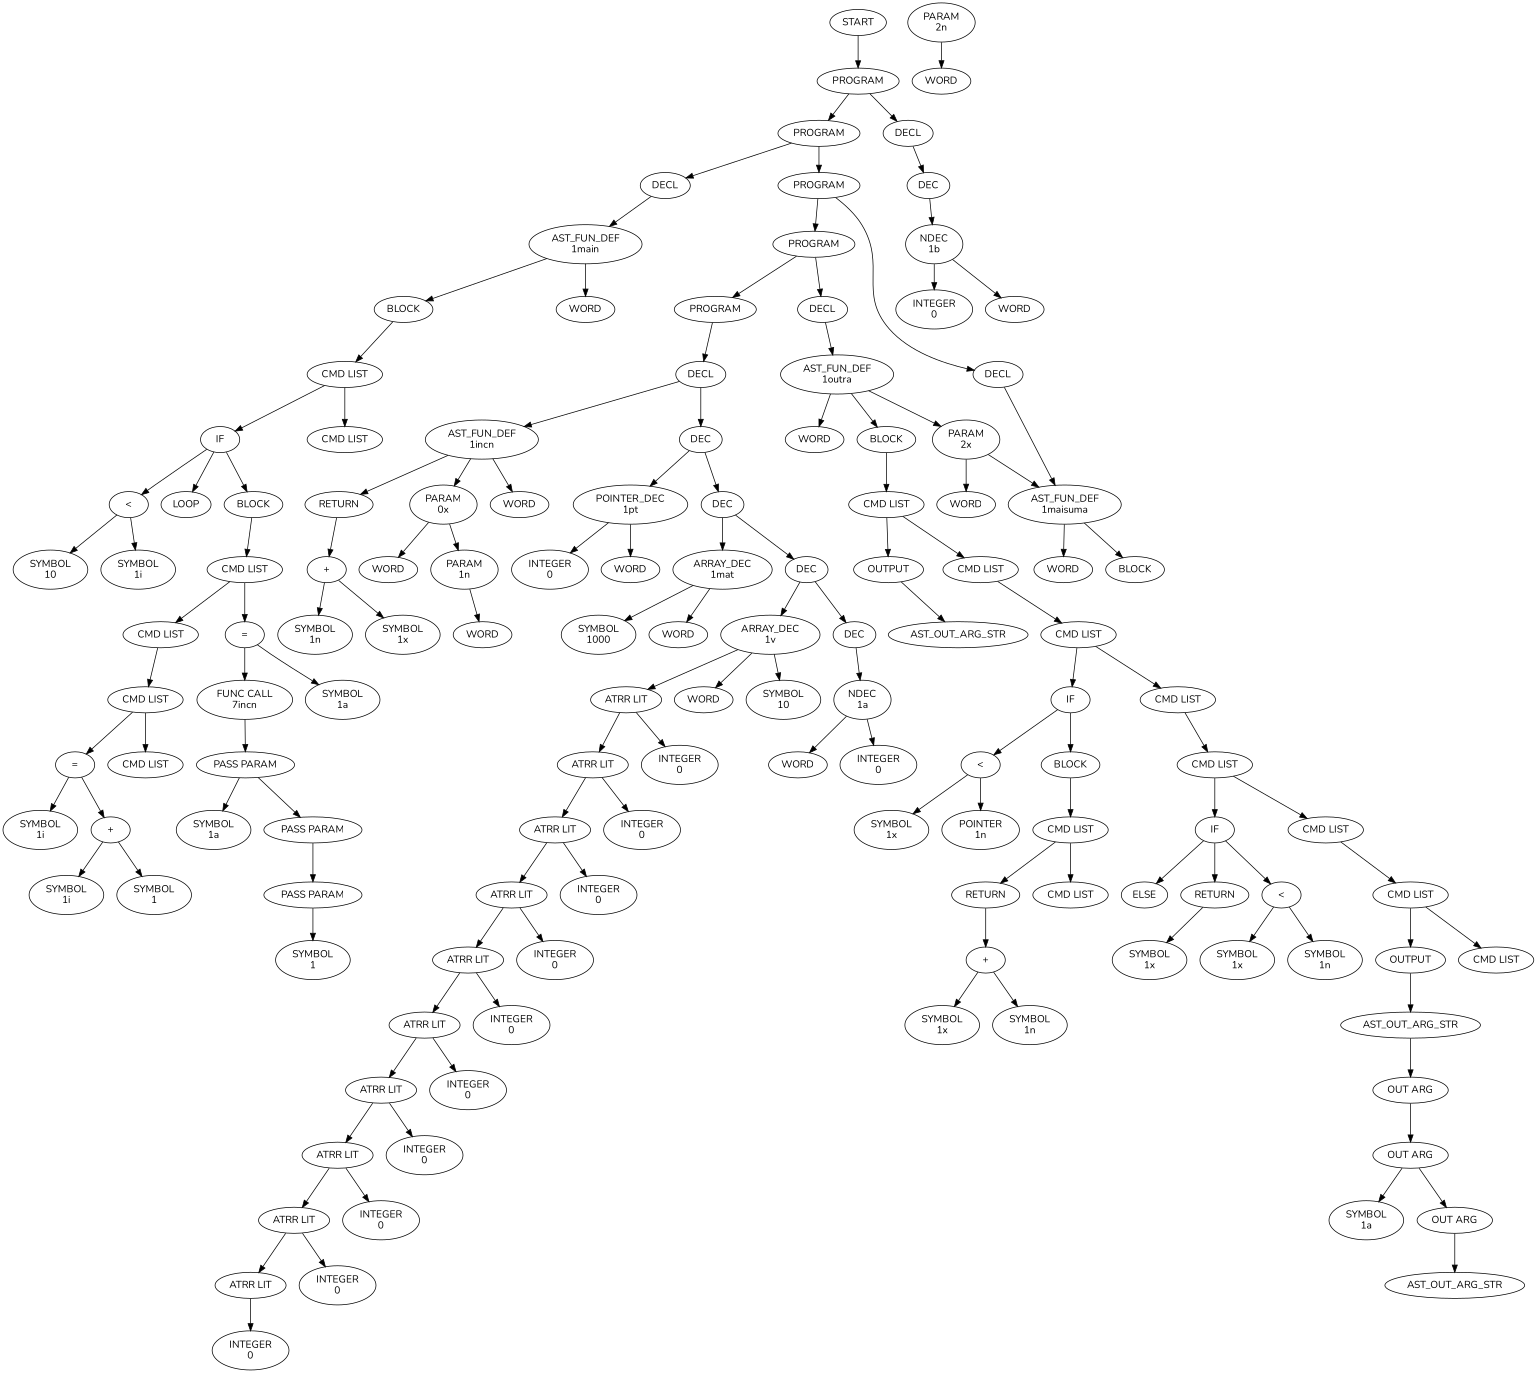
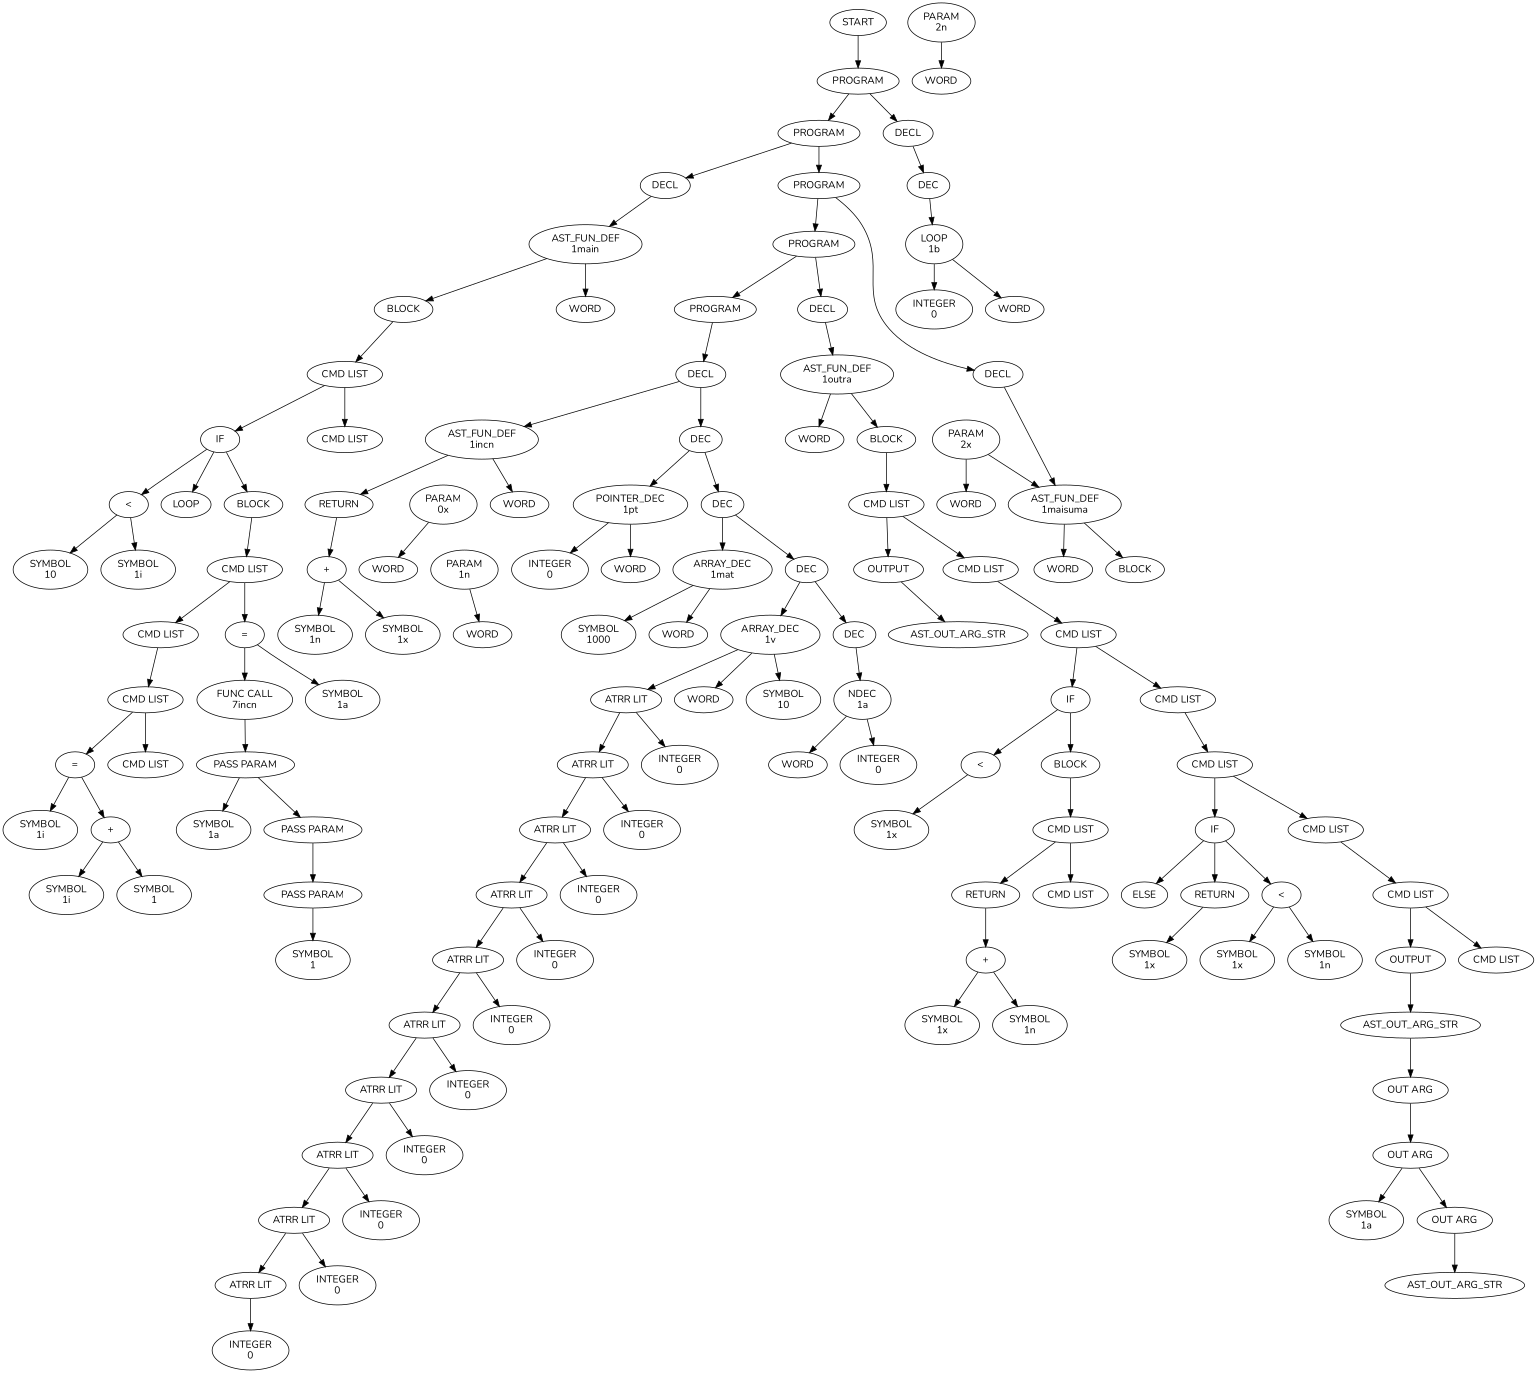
node "NDEC 1b": label "NDEC 1b" -> "LOOP 1b"
edge "AST_FUN_DEF 1outra" -> "PARAM 2x": removed
edge "AST_FUN_DEF 1incn" -> "PARAM 0x": removed
edge "PARAM 0x" -> "PARAM 1n": removed
node "POINTER 1n": removed
